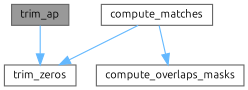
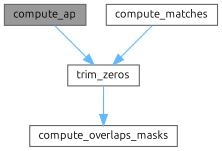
node "trim_ap": label "trim_ap" -> "compute_ap"
edge "compute_matches" -> "compute_overlaps_masks": now "trim_zeros" -> "compute_overlaps_masks"
